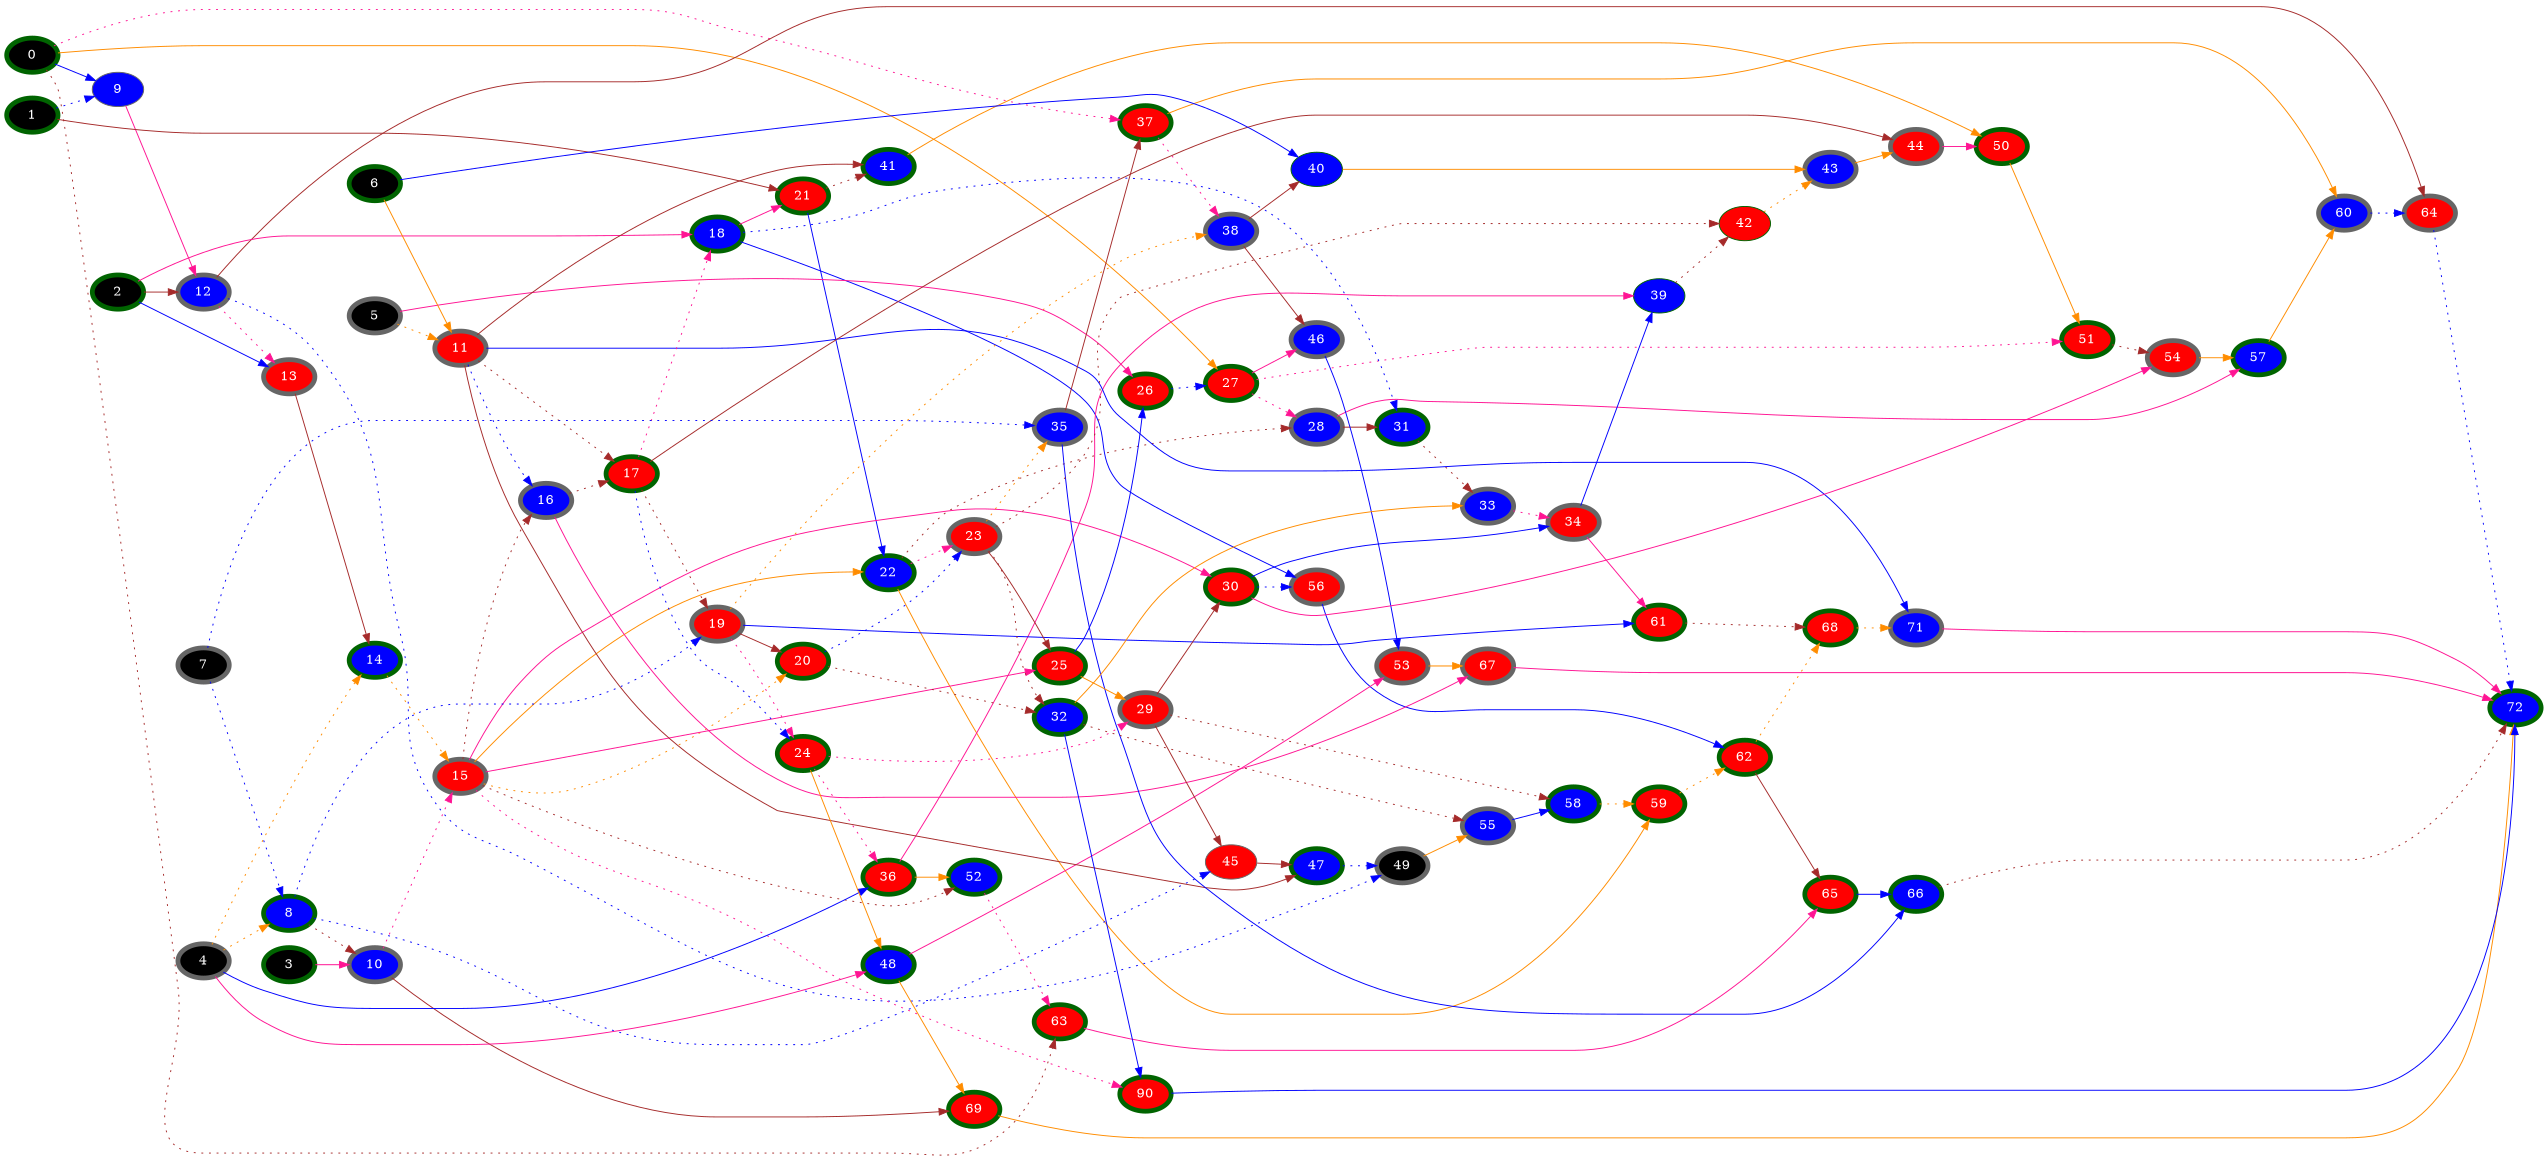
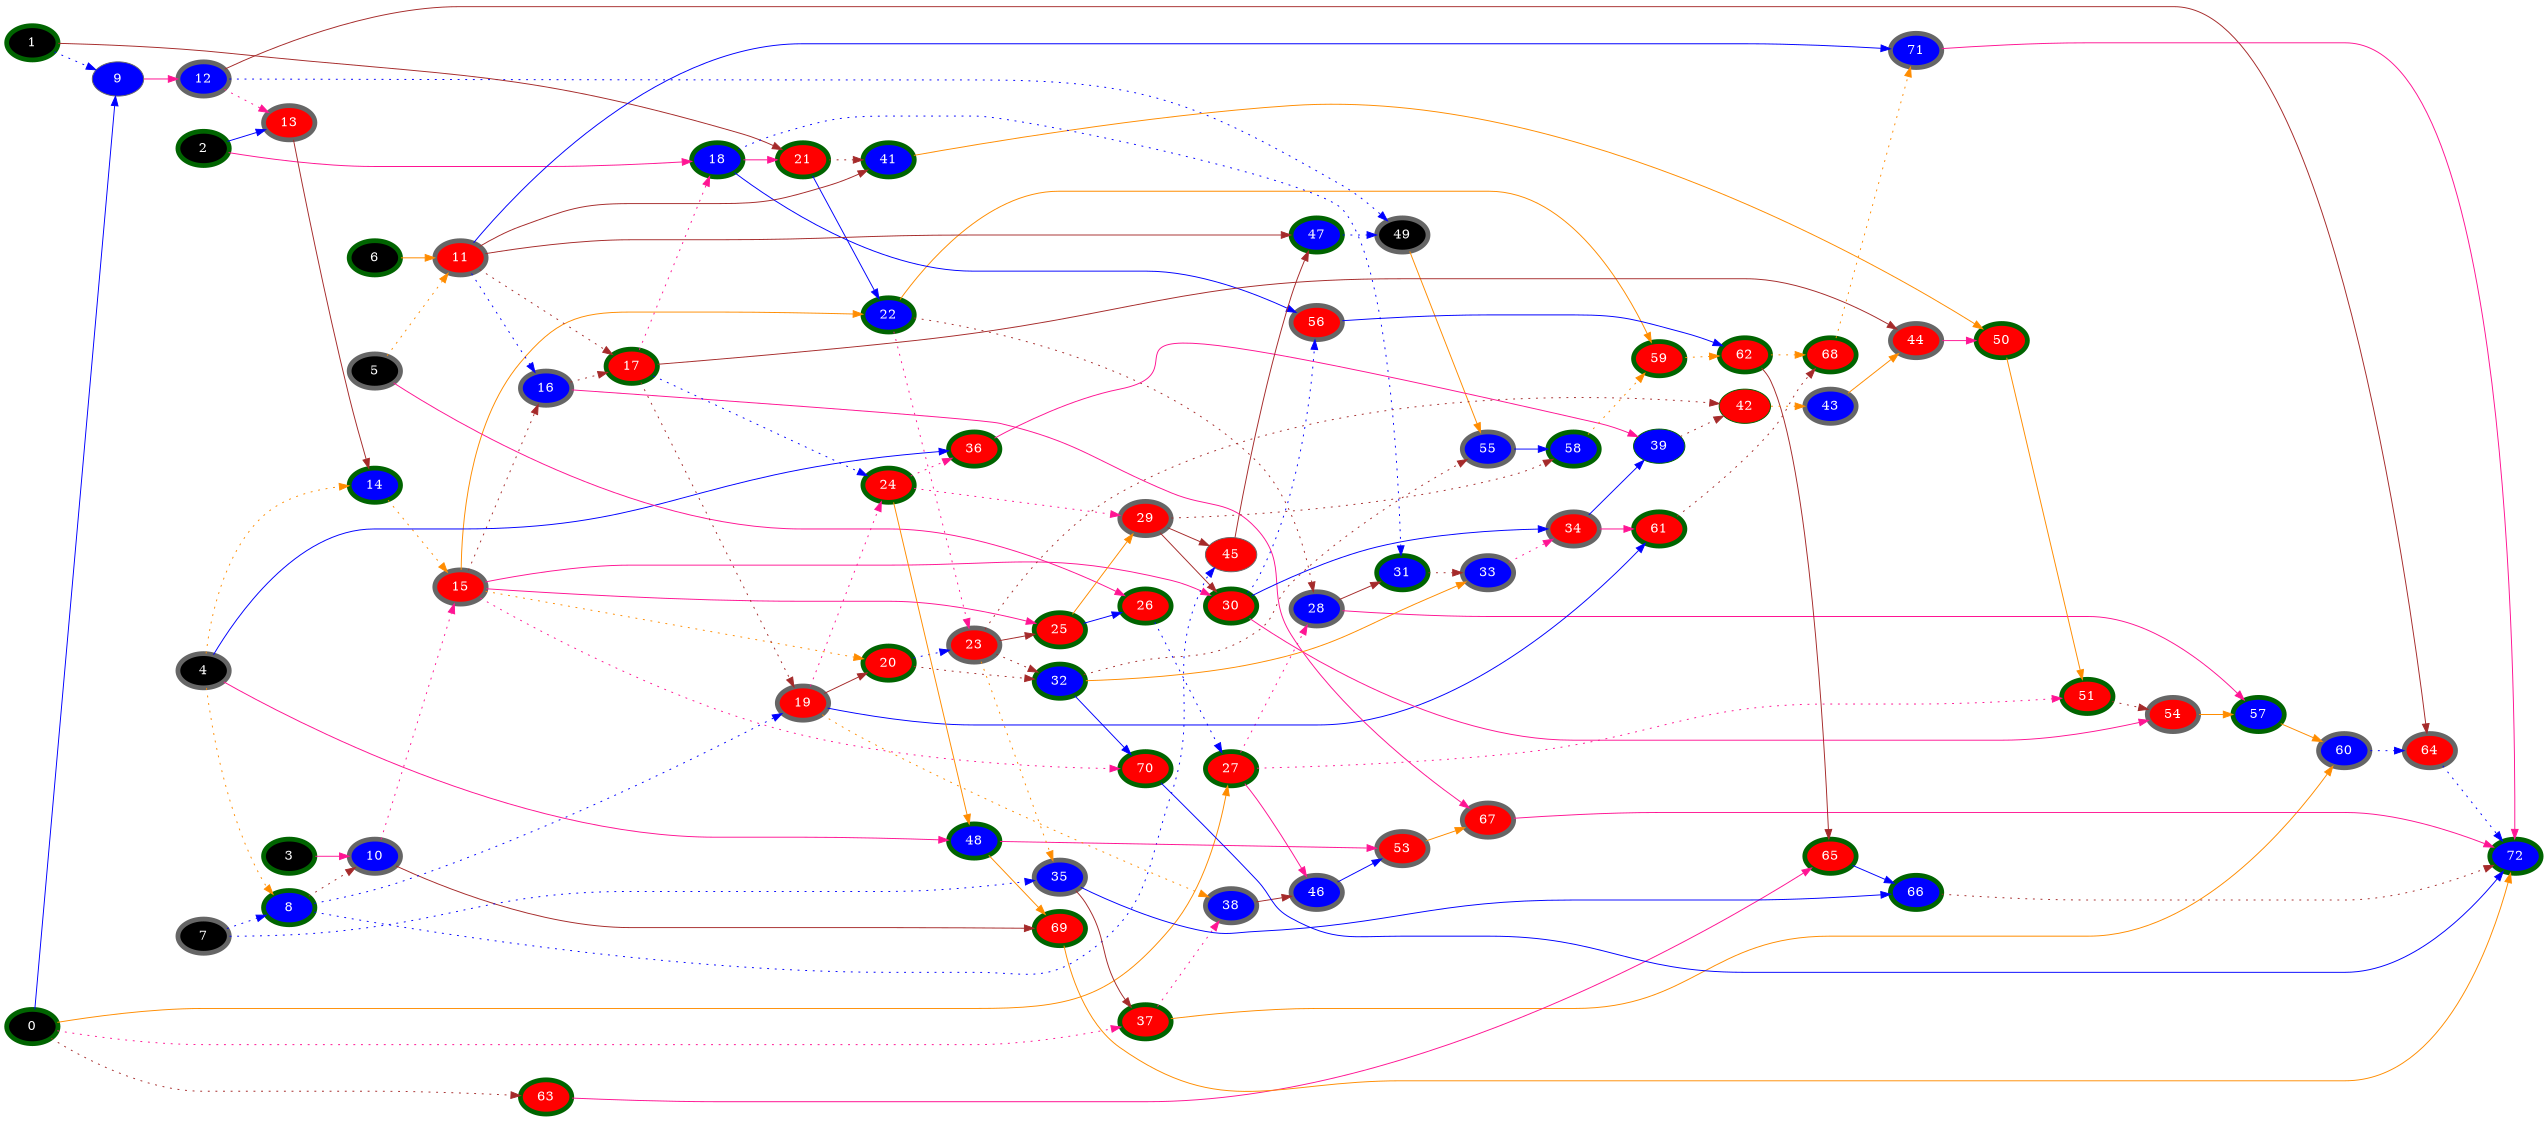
node "40": removed
edge "2" -> "12": removed
node "52": removed
node "90": label "90" -> "70"
